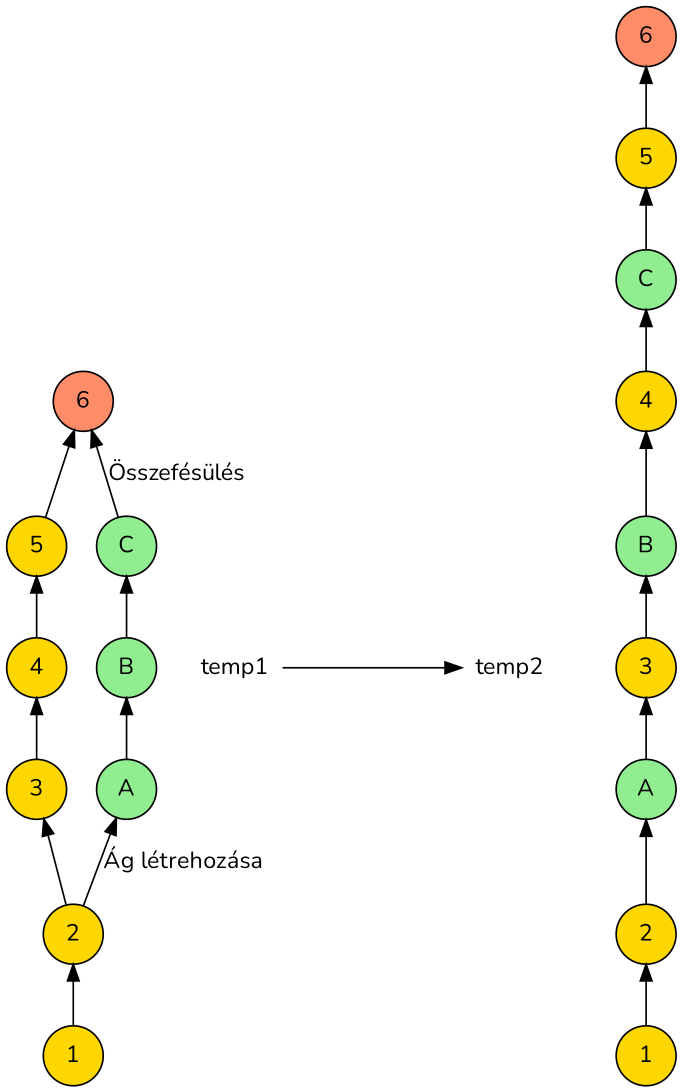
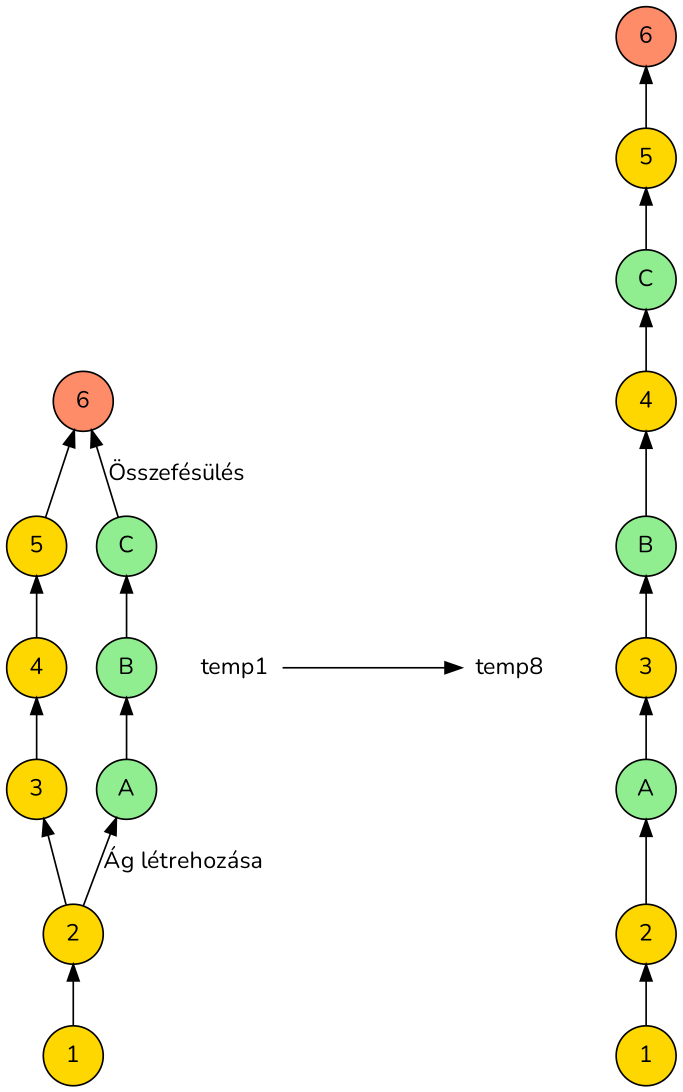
node "temp2": label "temp2" -> "temp8"
